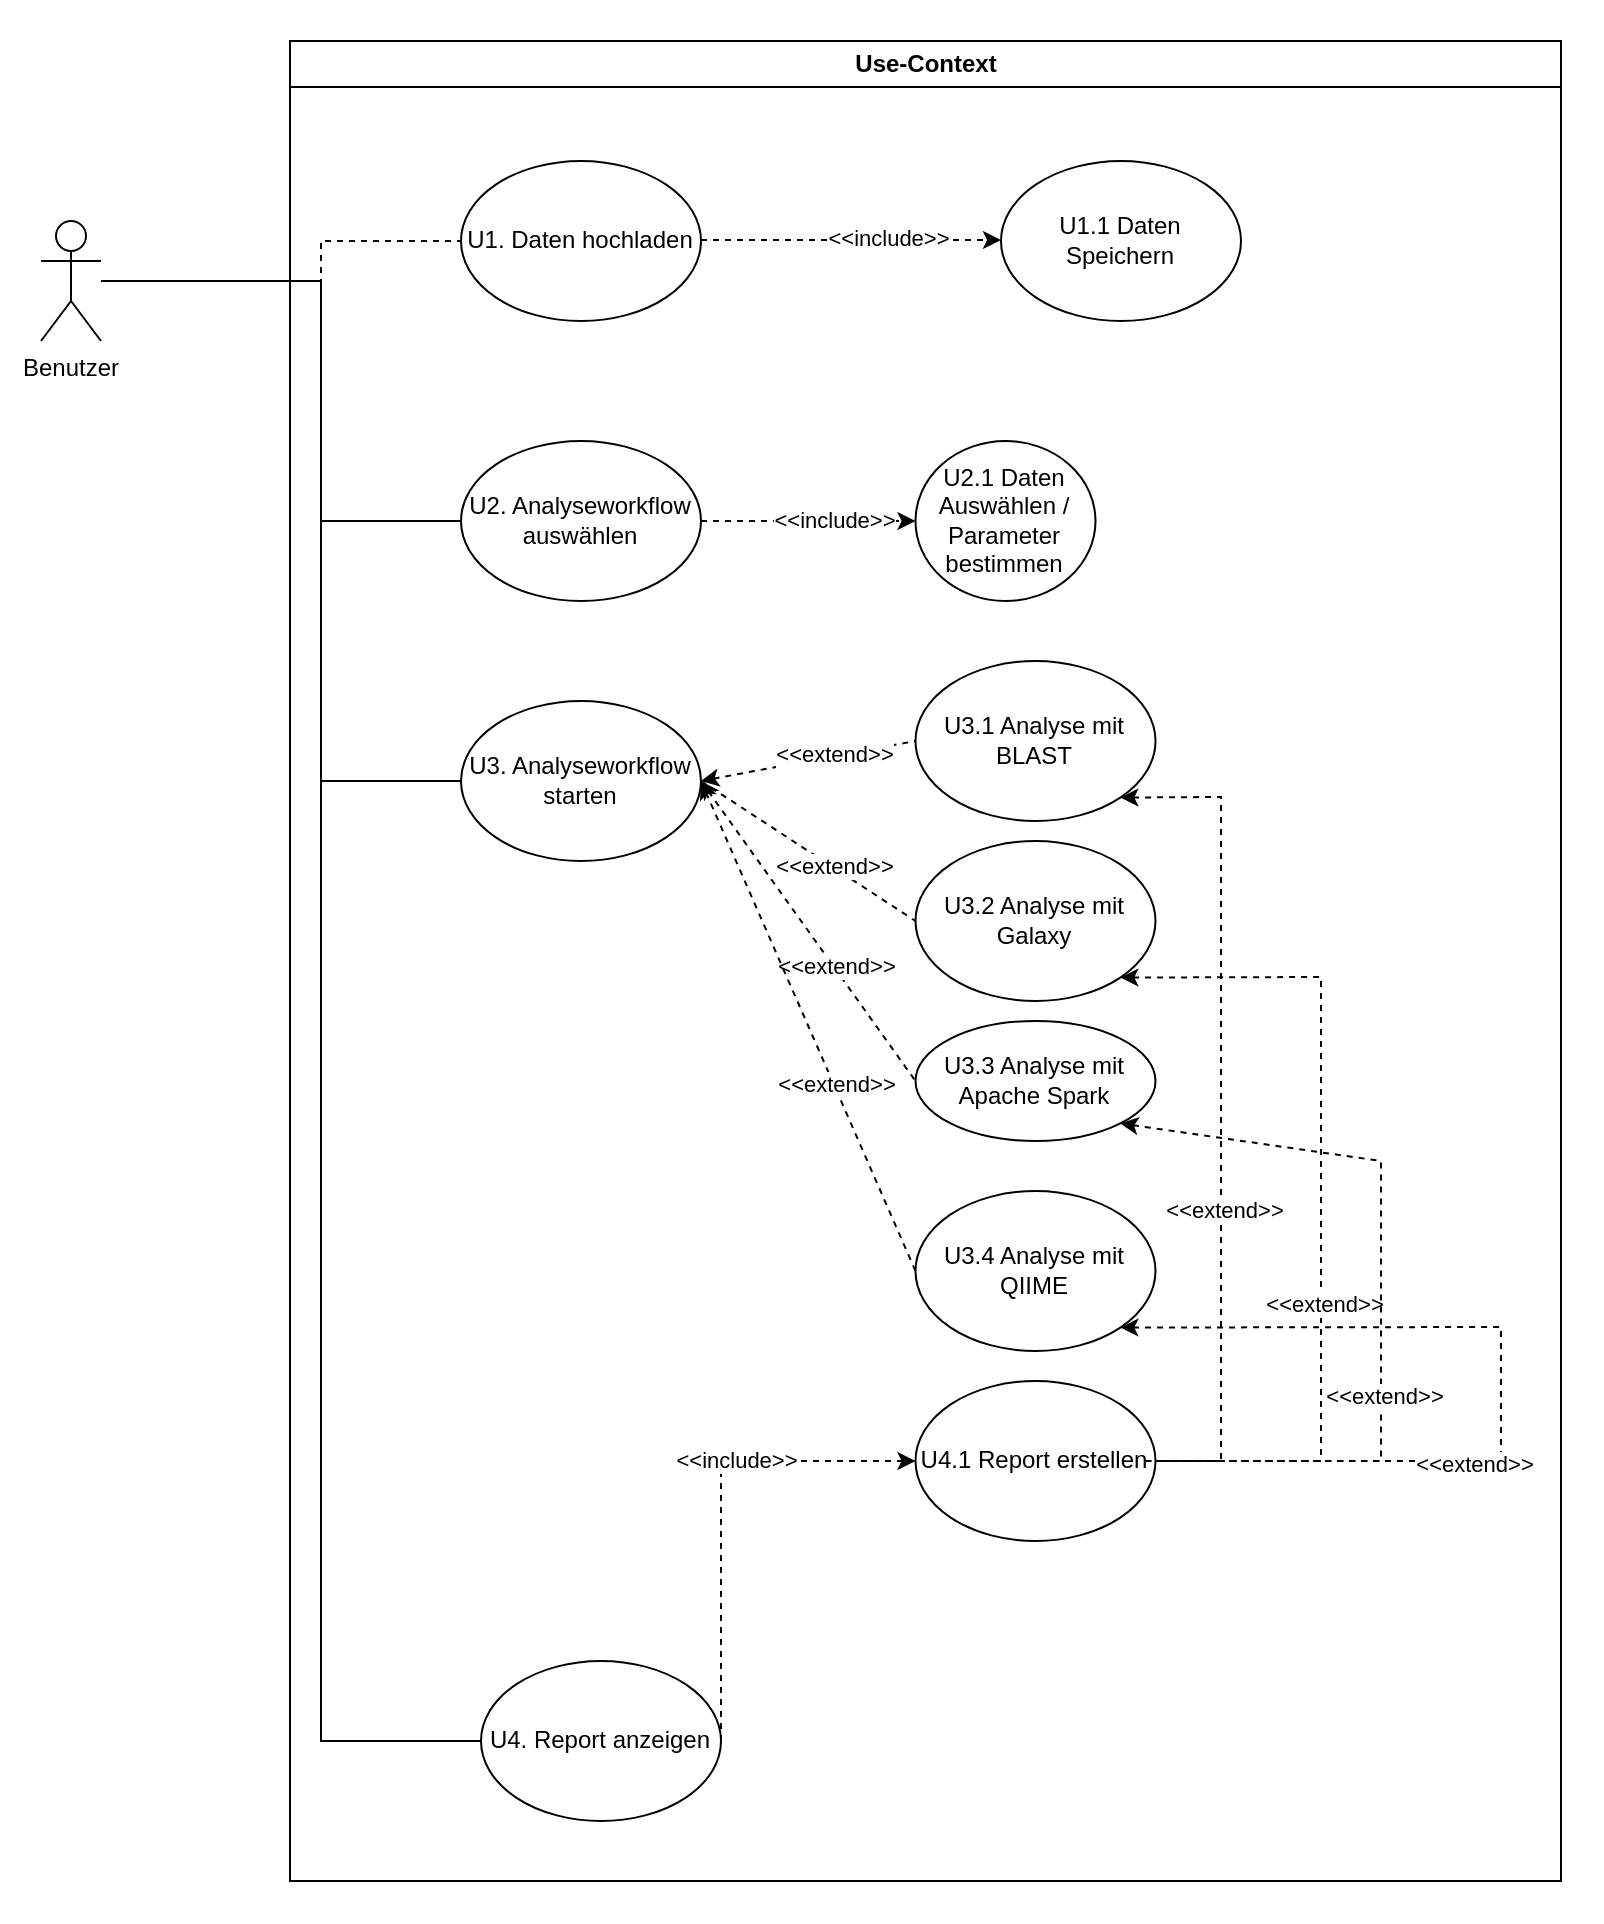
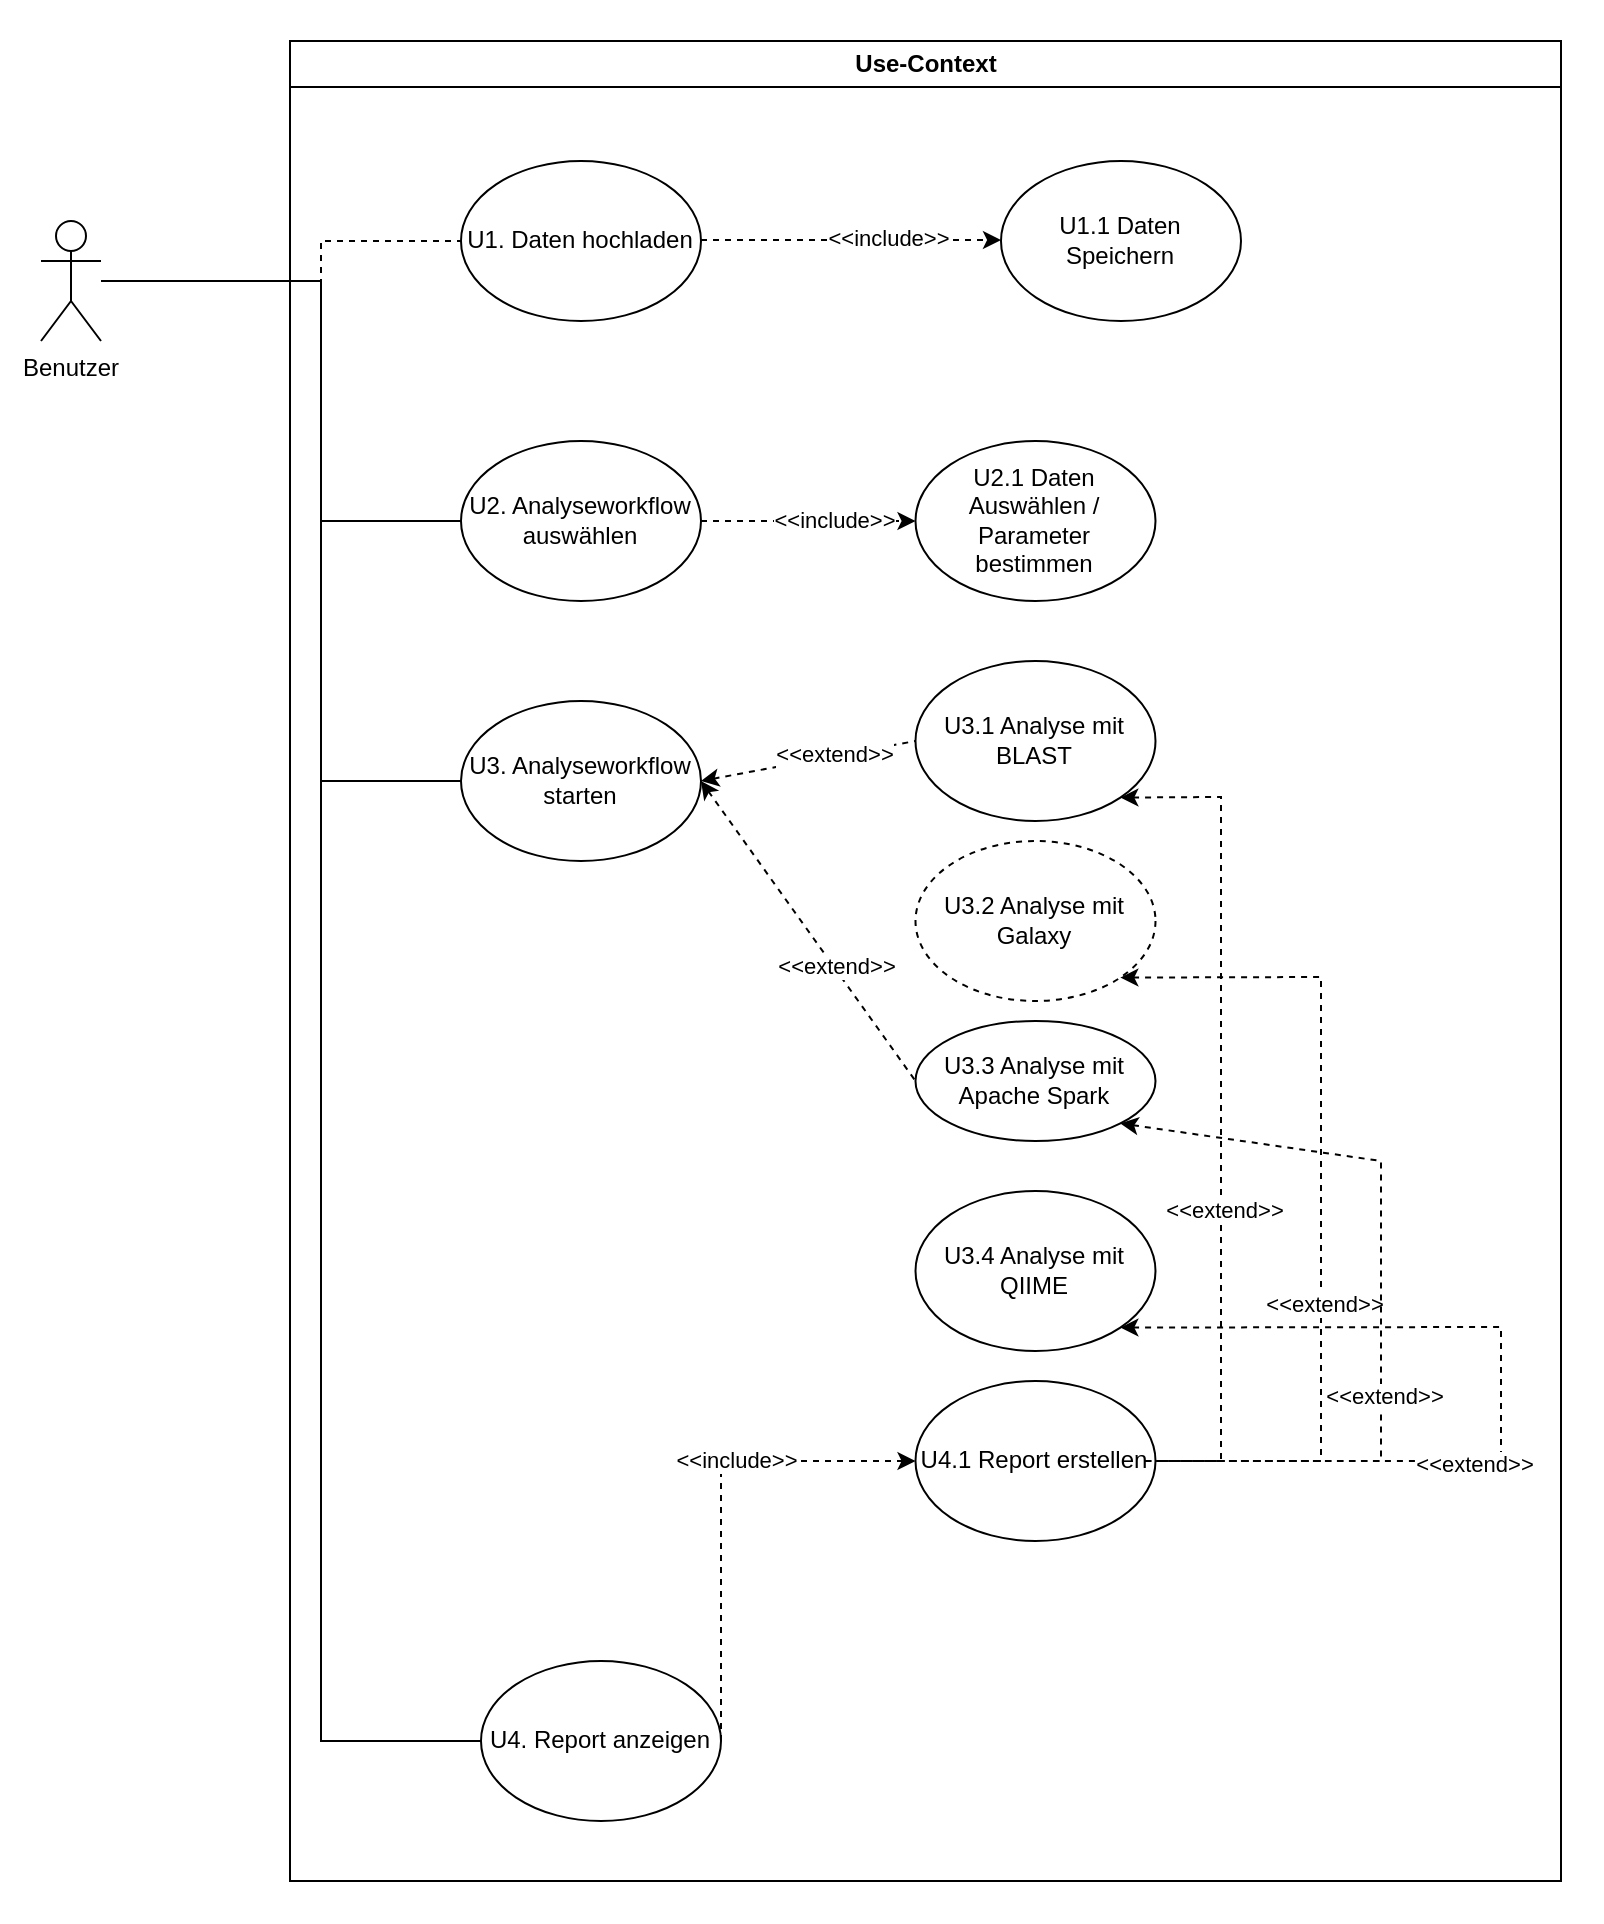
node "U2.1 Daten Auswählen / Parameter bestimmen": size 180x160 -> 240x160
edge "U3. Analyseworkflow starten" -- "U3.2 Analyse mit Galaxy": removed, label "<<extend>>"
node "U3.2 Analyse mit Galaxy": style solid -> dashed
edge "U3.4 Analyse mit QIIME" -> "U3. Analyseworkflow starten": removed, label "<<extend>>"
